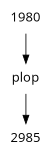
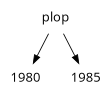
edge "1980" -> "plop": reversed
node "2985": label "2985" -> "1985"
